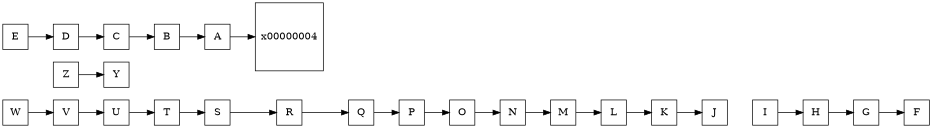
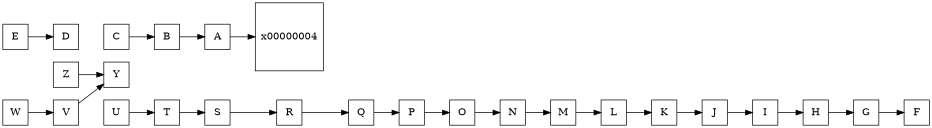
edge "D" -> "C": removed
edge "V" -> "U": now "V" -> "Y"
edge "J" -> "I": added
